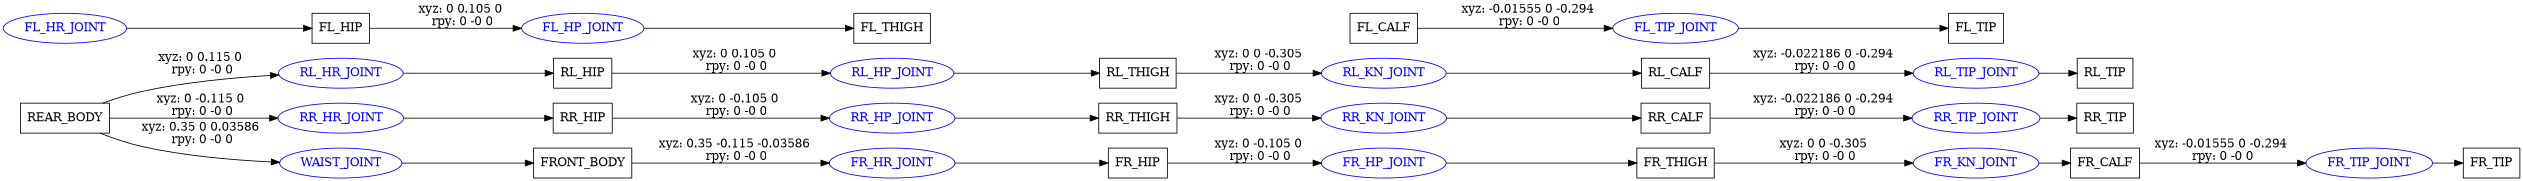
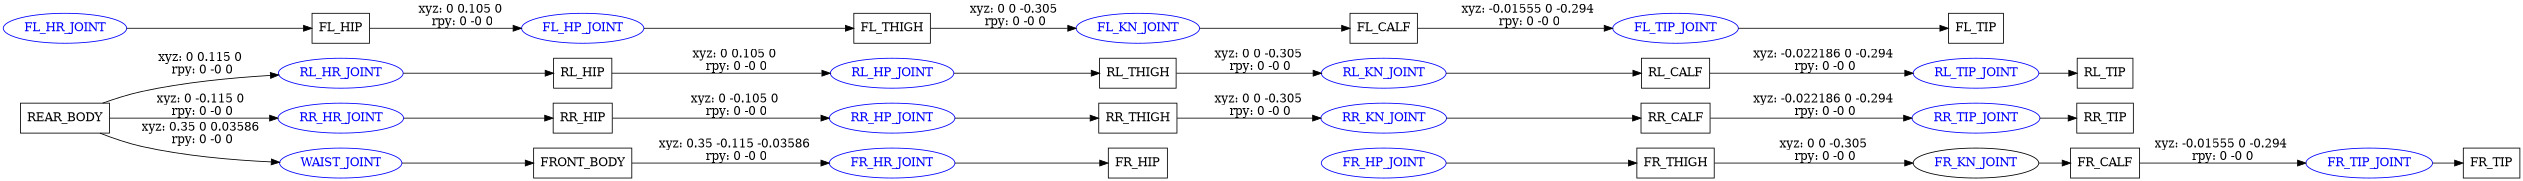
node "FL_KN_JOINT": added
edge "FR_HIP" -> "FR_HP_JOINT": removed, label "xyz: 0 -0.105 0 rpy: 0 -0 0"
node "FR_KN_JOINT": color blue -> black
